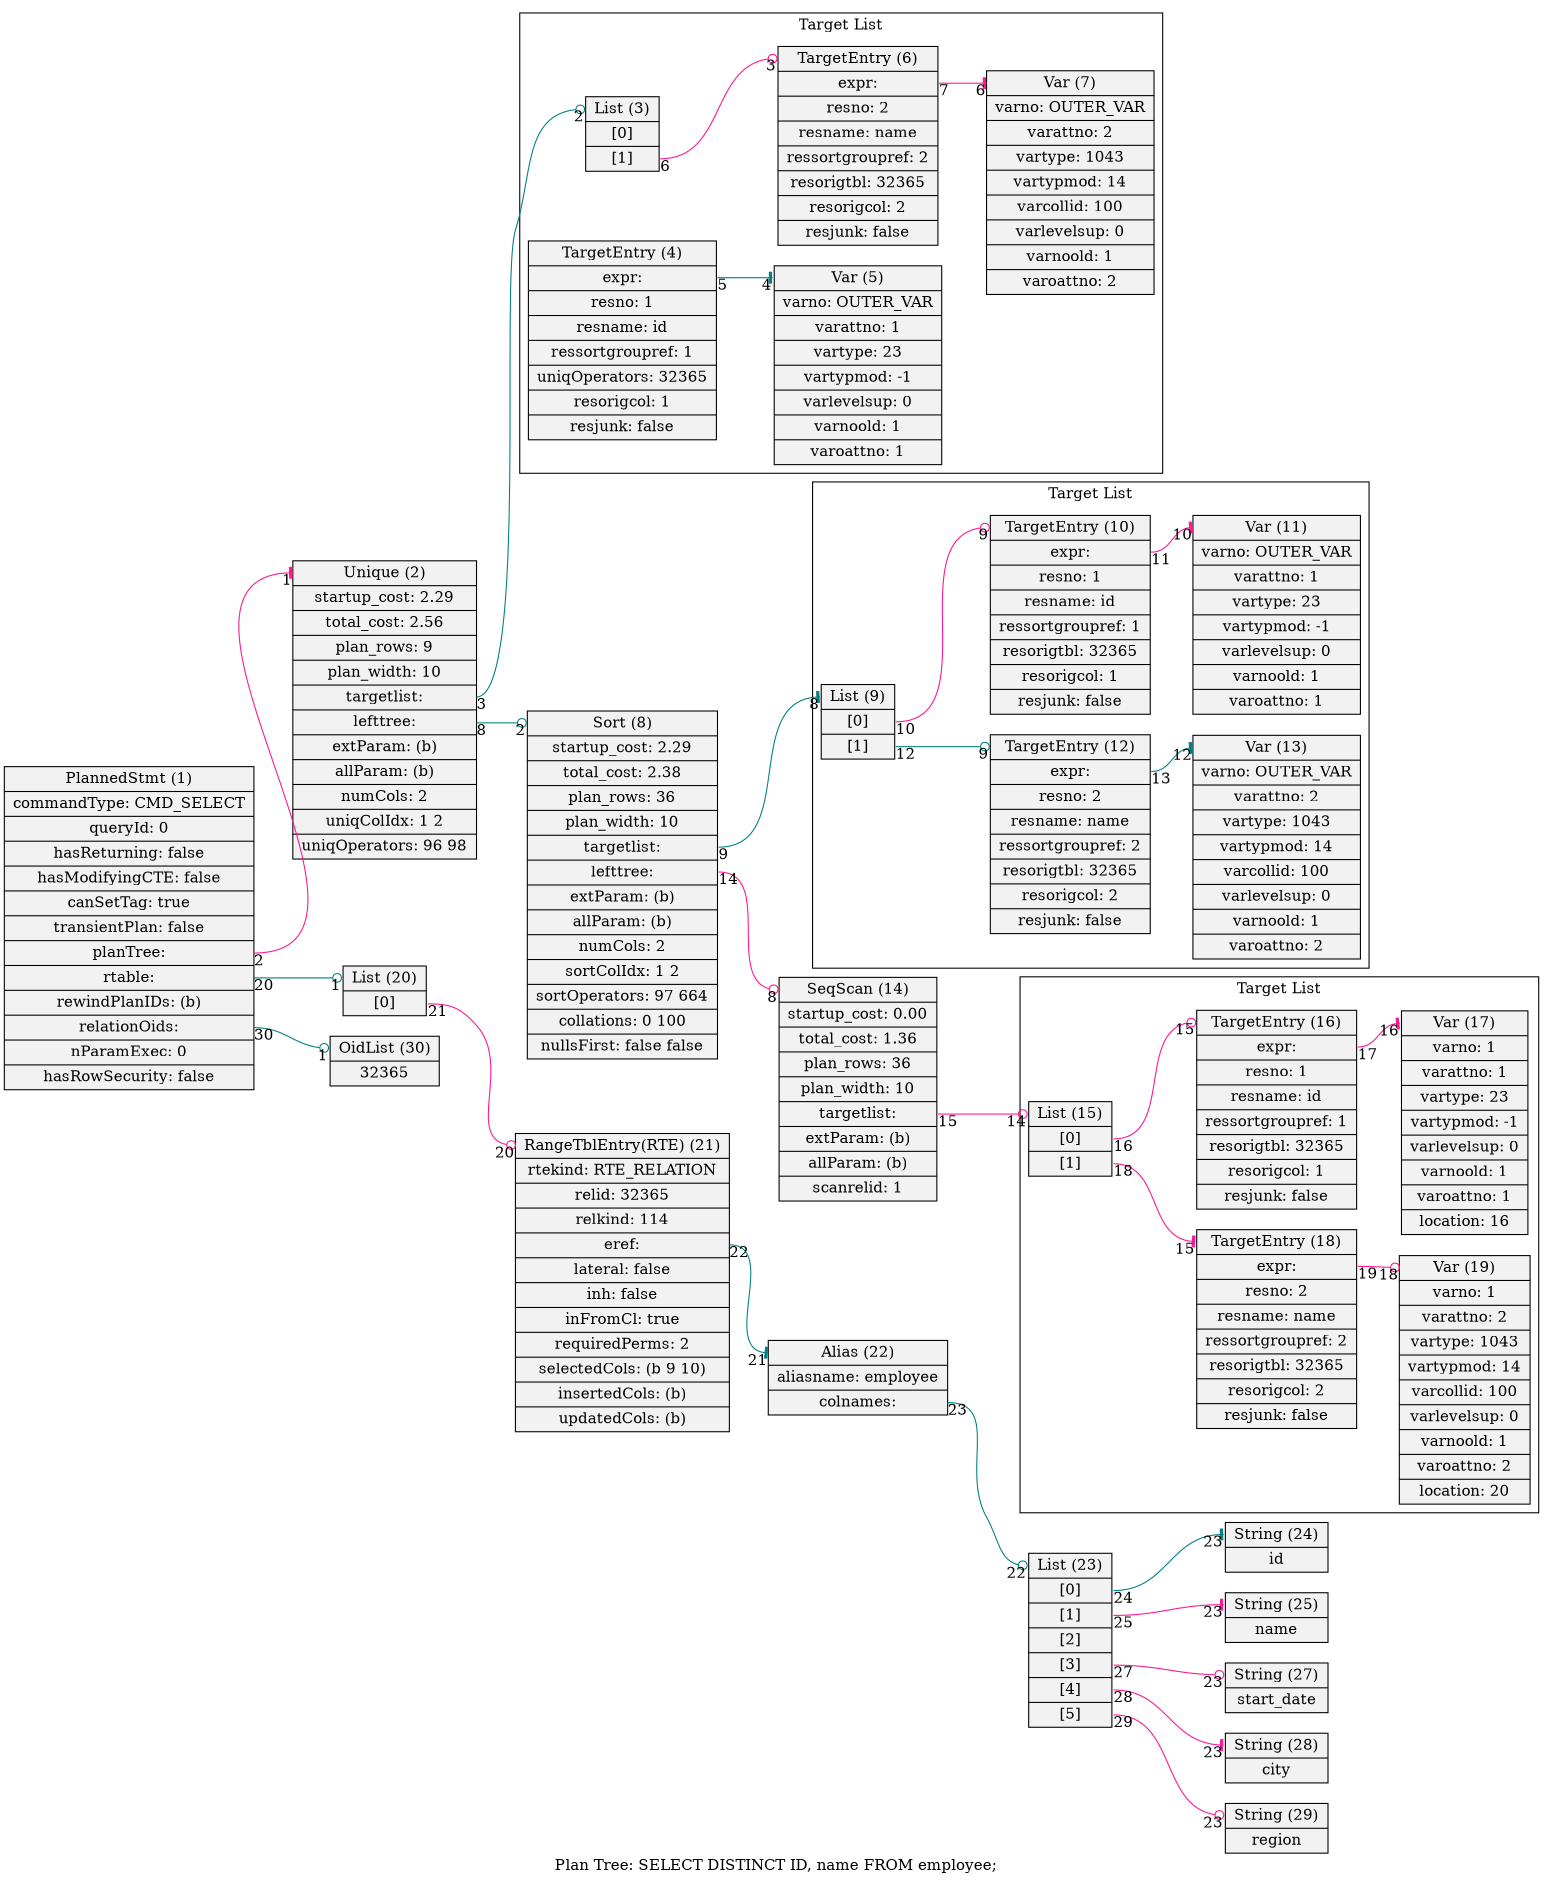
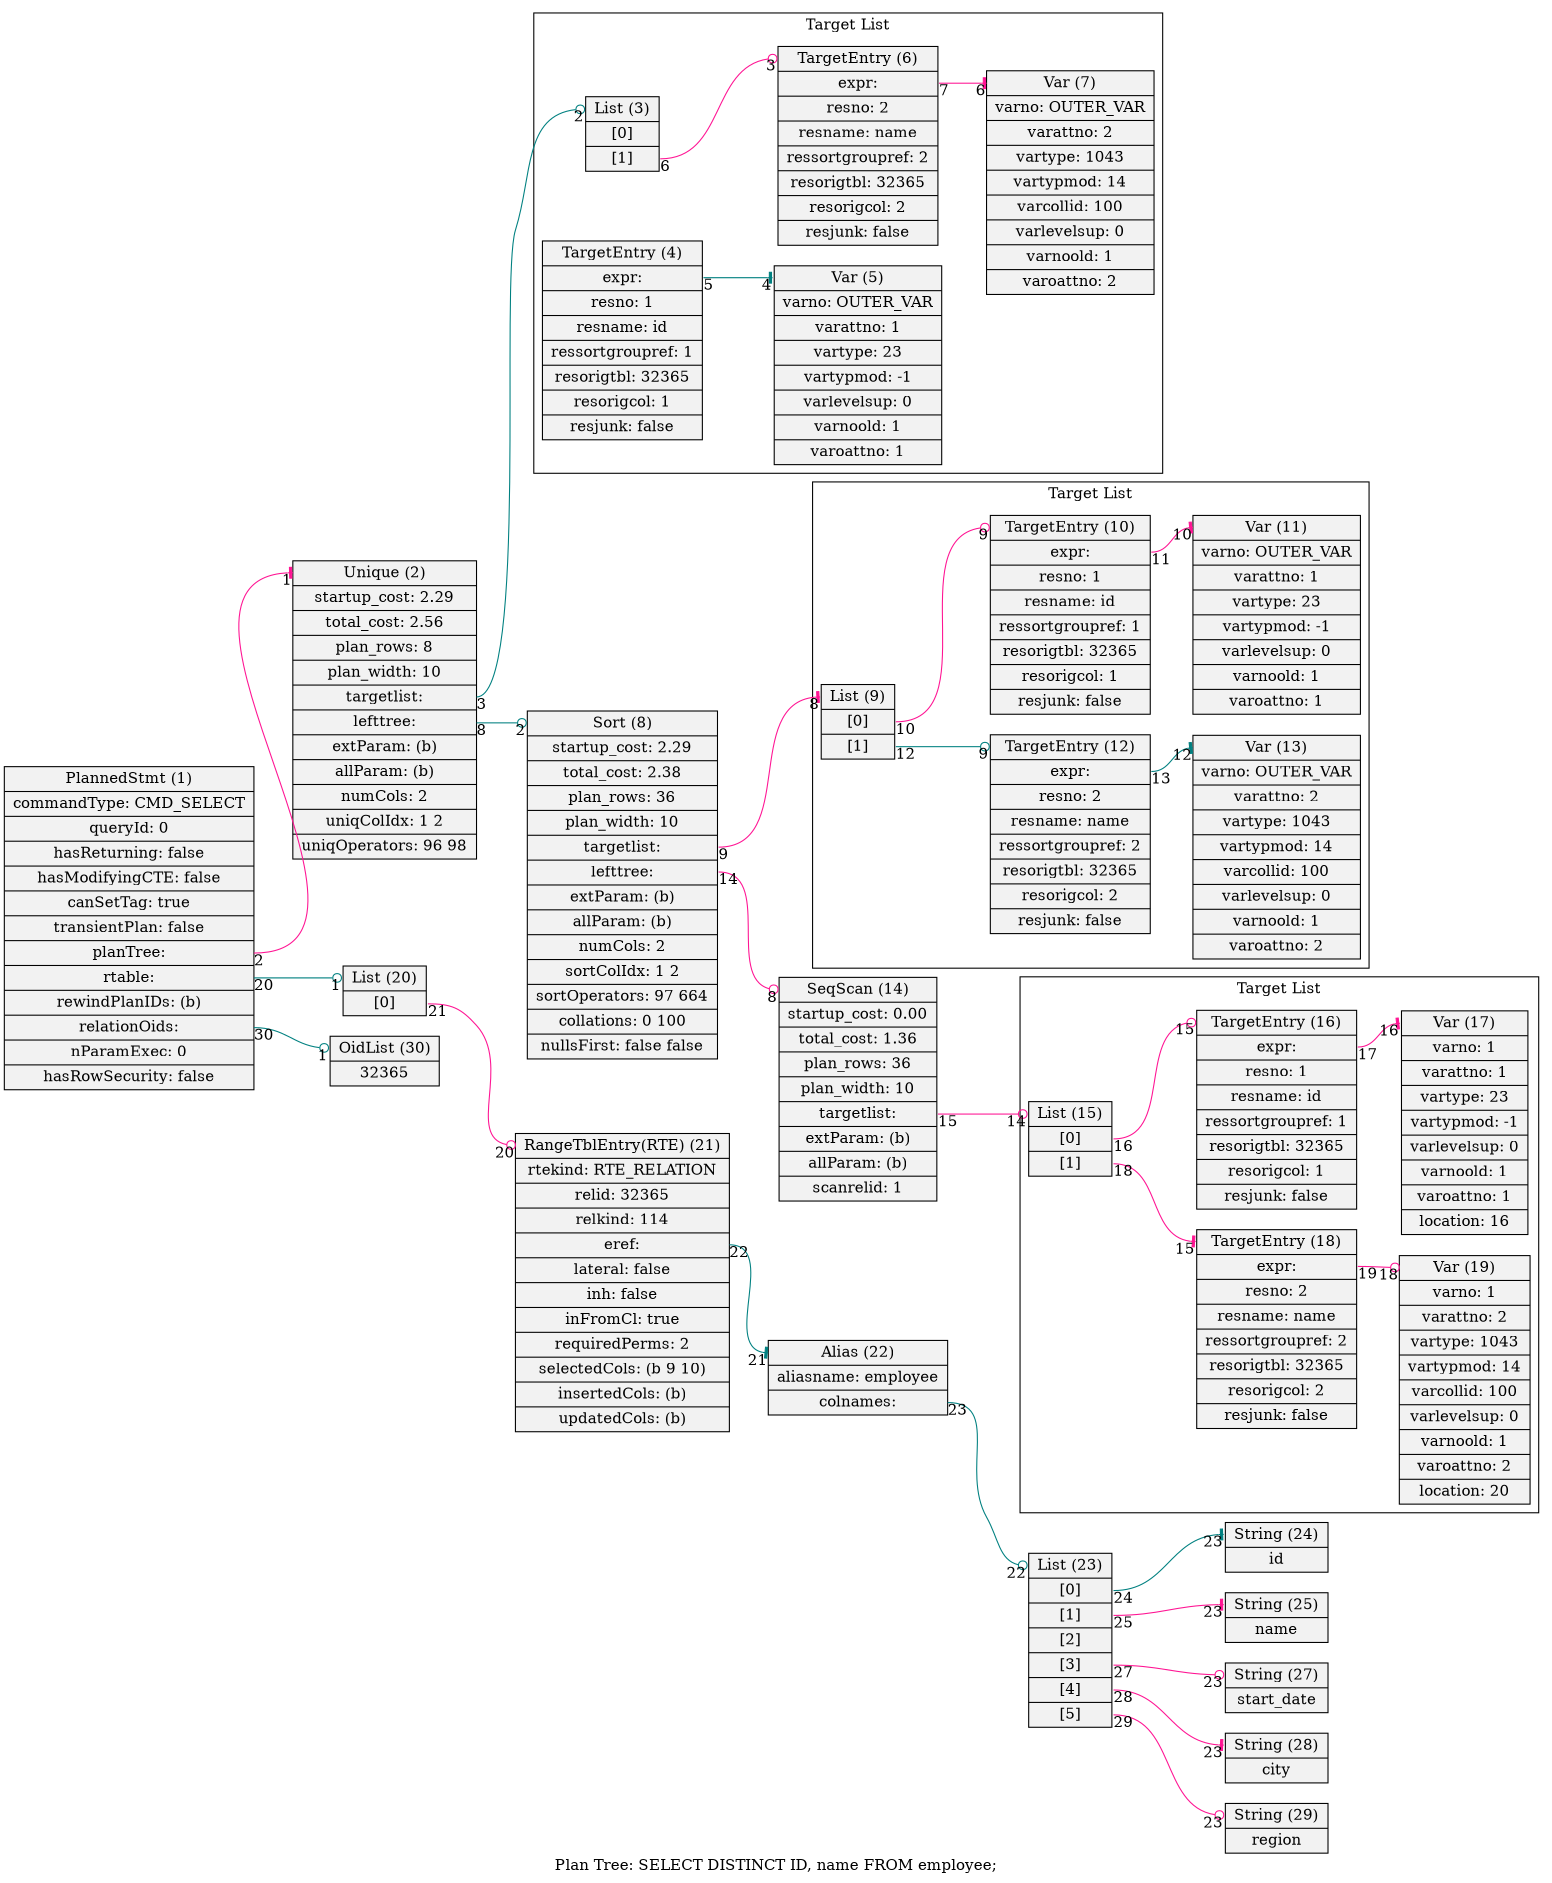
node "TargetEntry (4)": text "uniqOperators: 32365" -> "resorigtbl: 32365"
node "Unique (2)": text "plan_rows: 9" -> "plan_rows: 8"
edge "Sort (8)" -> "List (9)": color teal -> deeppink
